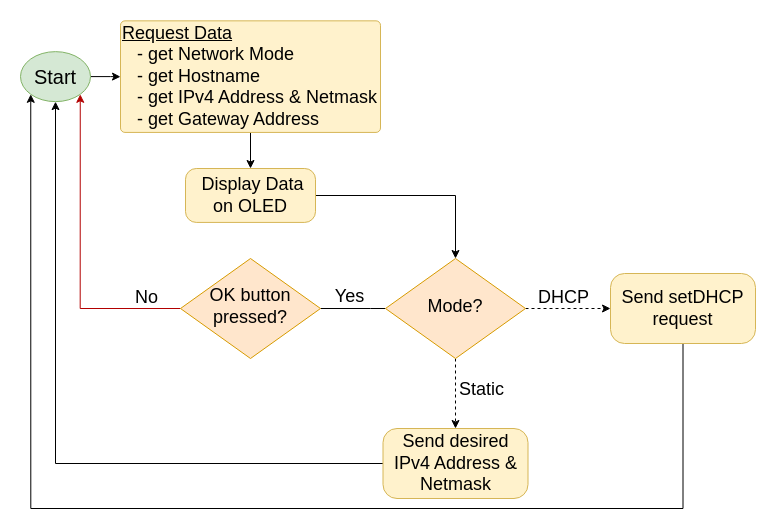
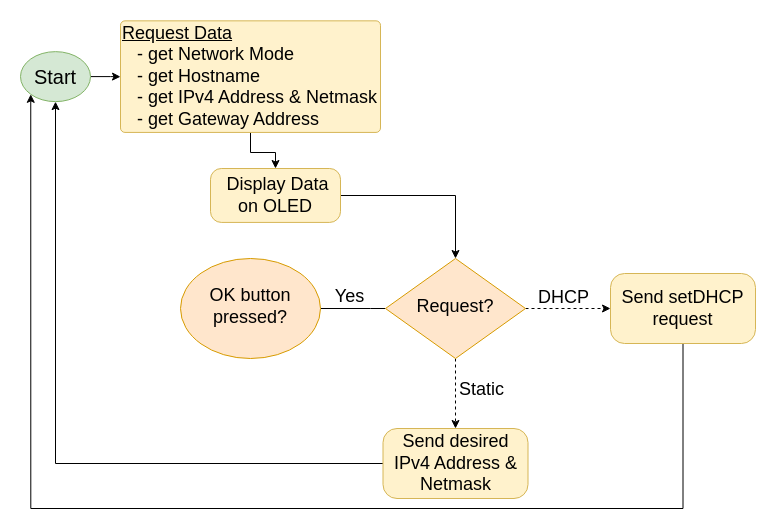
node "Display Data on OLED": moved (251, 195) -> (276, 195)
edge "OK button pressed?" -> "Start": removed, label "No"
node "Mode?": label "Mode?" -> "Request?"
node "OK button pressed?": shape diamond -> ellipse
